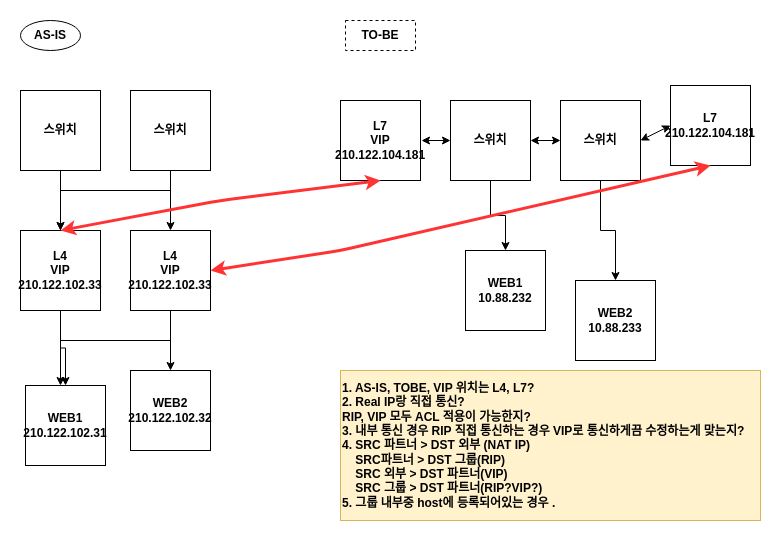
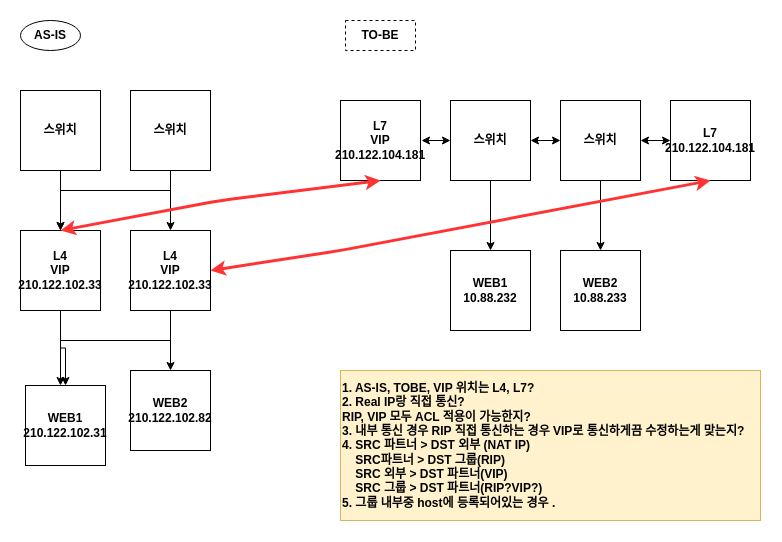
node "L7 210.122.104.181": moved (711, 126) -> (711, 141)
node "WEB1 10.88.232": moved (506, 291) -> (491, 291)
node "WEB2 10.88.233": moved (616, 321) -> (601, 291)
node "WEB2 210.122.102.32": label "WEB2 210.122.102.32" -> "WEB2 210.122.102.82"
